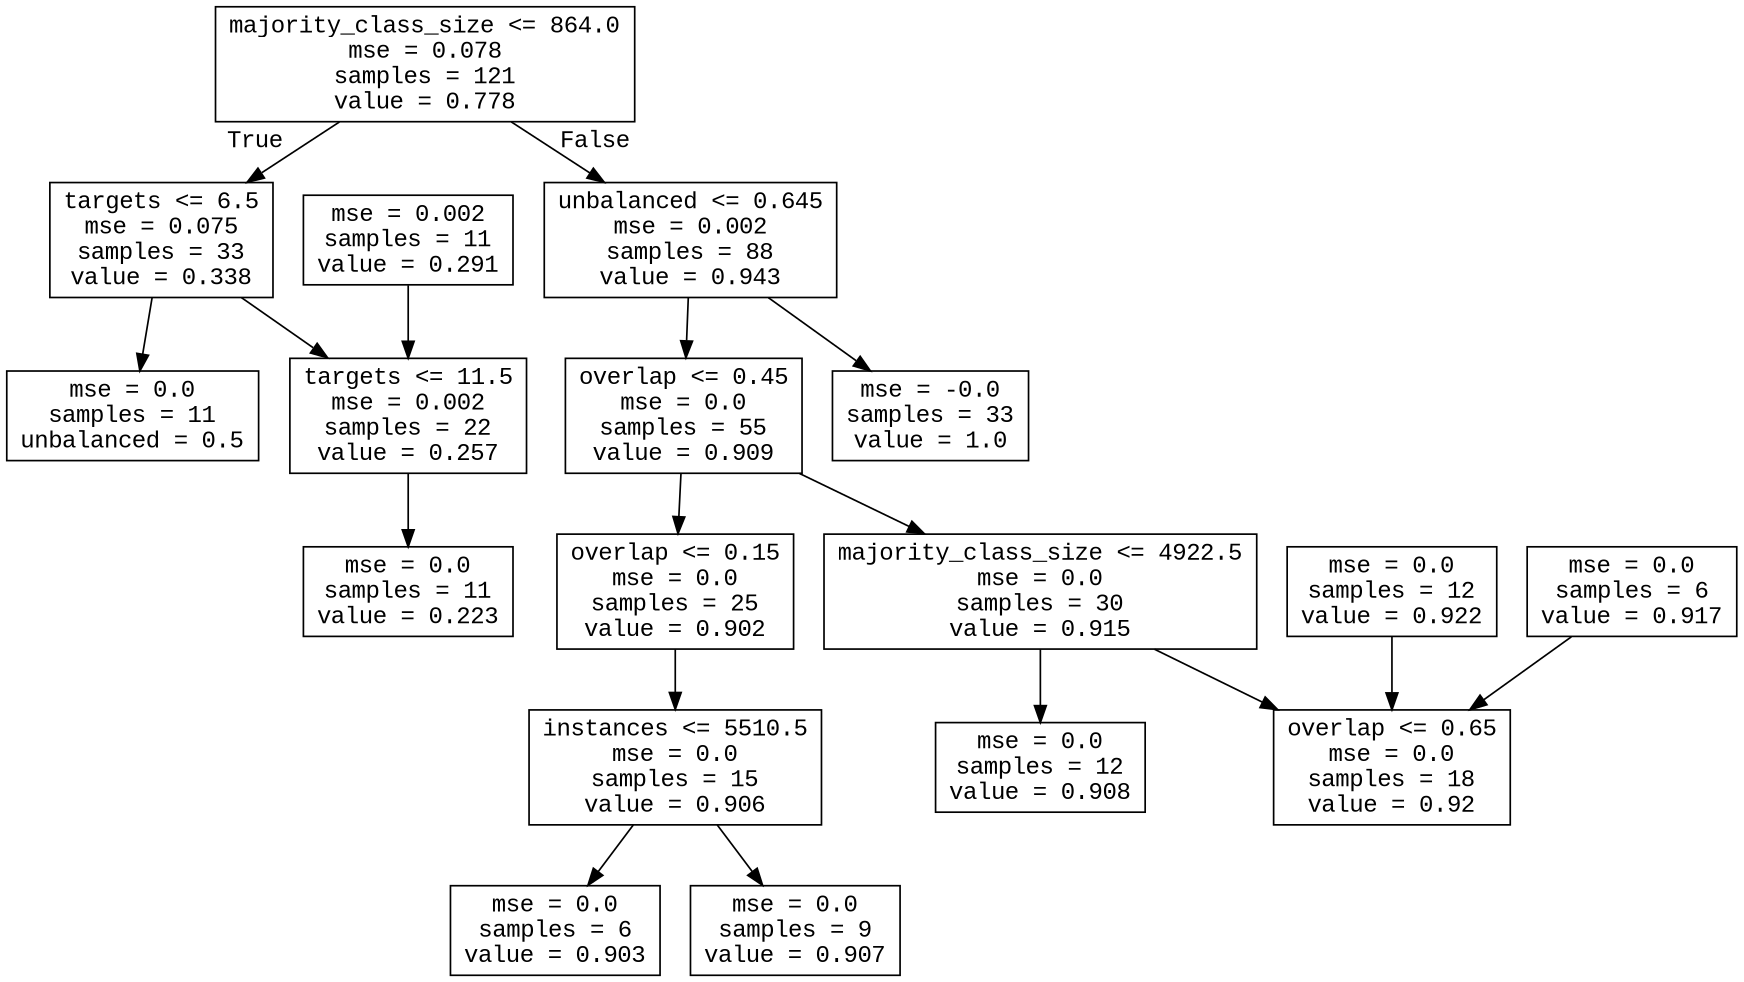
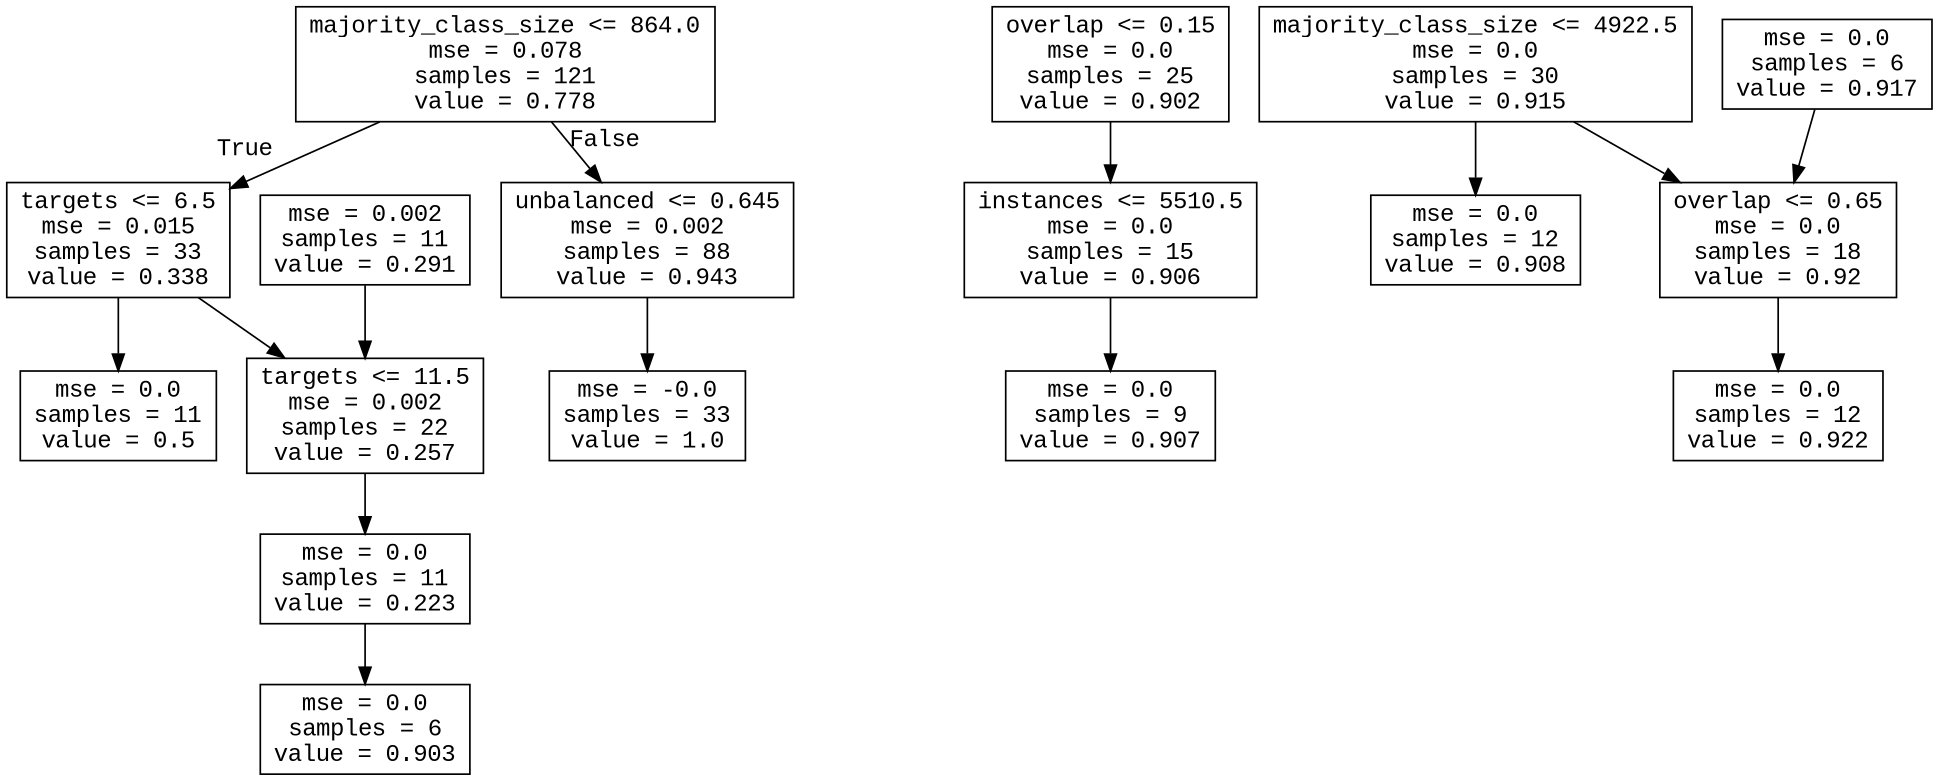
node "targets <= 6.5 mse = 0.075 samples = 33 value = 0.338": label "targets <= 6.5 mse = 0.075 samples = 33 value = 0.338" -> "targets <= 6.5 mse = 0.015 samples = 33 value = 0.338"
node "mse = 0.0 samples = 11 unbalanced = 0.5": label "mse = 0.0 samples = 11 unbalanced = 0.5" -> "mse = 0.0 samples = 11 value = 0.5"
node "overlap <= 0.45 mse = 0.0 samples = 55 value = 0.909": removed
edge "mse = 0.0 samples = 12 value = 0.922" -> "overlap <= 0.65 mse = 0.0 samples = 18 value = 0.92": reversed
edge "instances <= 5510.5 mse = 0.0 samples = 15 value = 0.906" -> "mse = 0.0 samples = 6 value = 0.903": now "mse = 0.0 samples = 11 value = 0.223" -> "mse = 0.0 samples = 6 value = 0.903"
